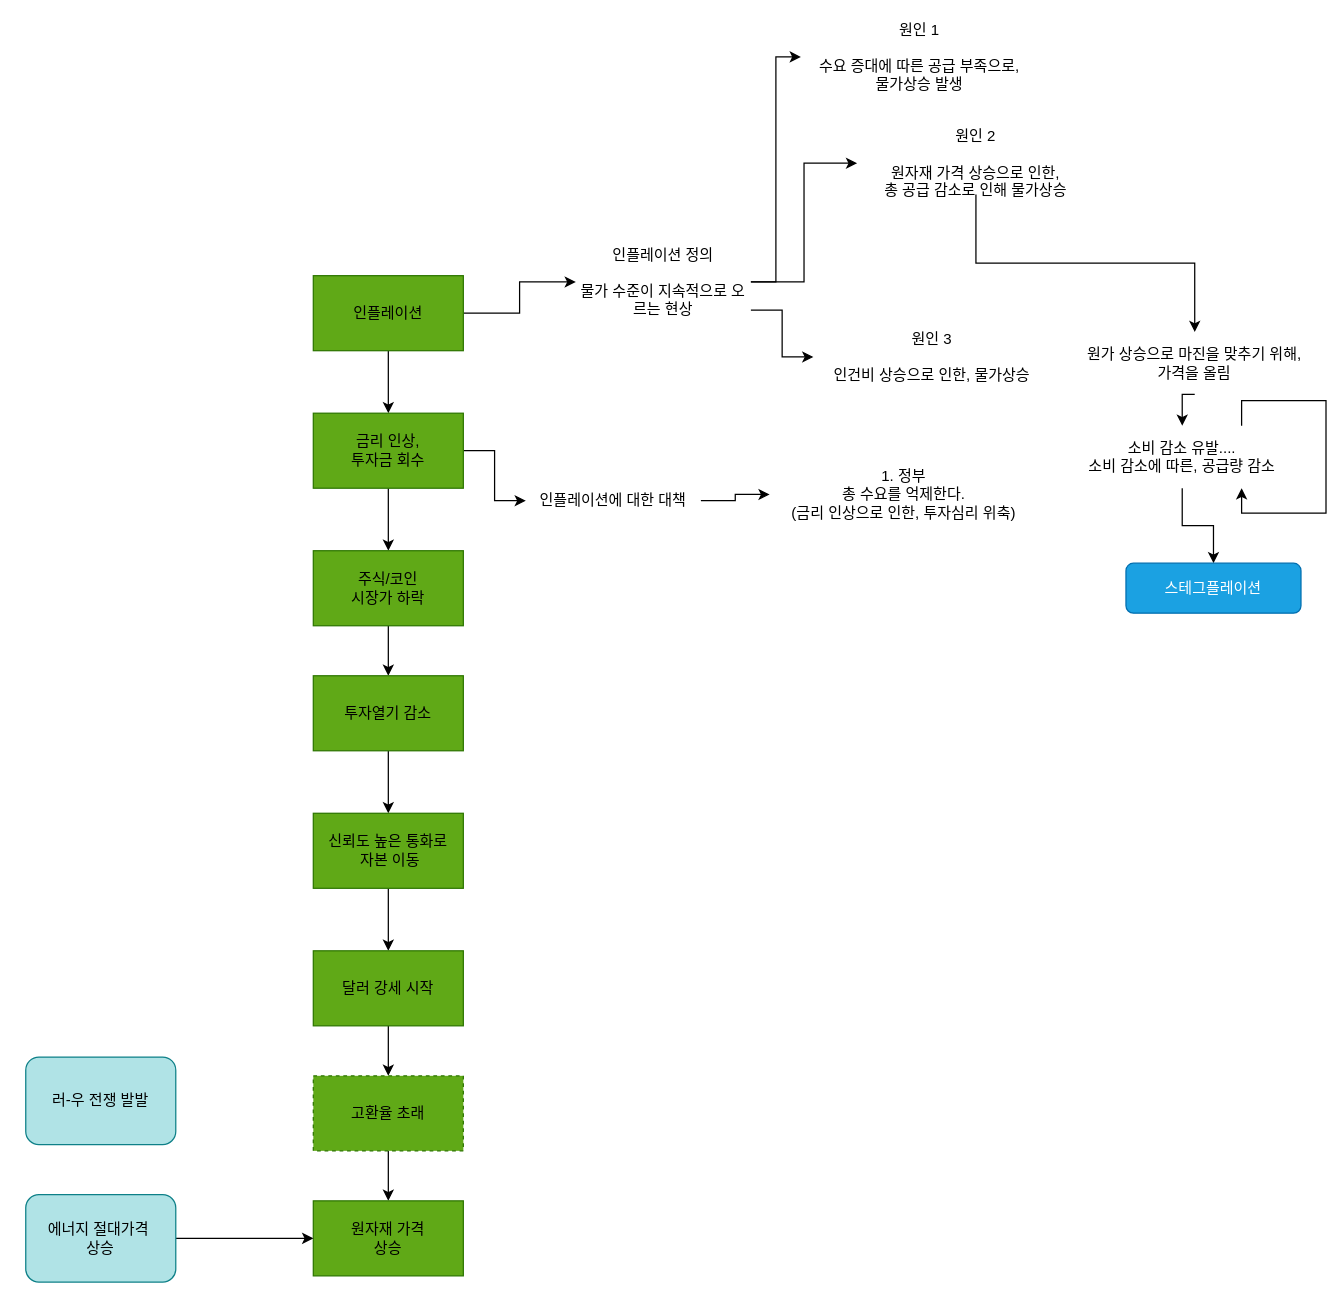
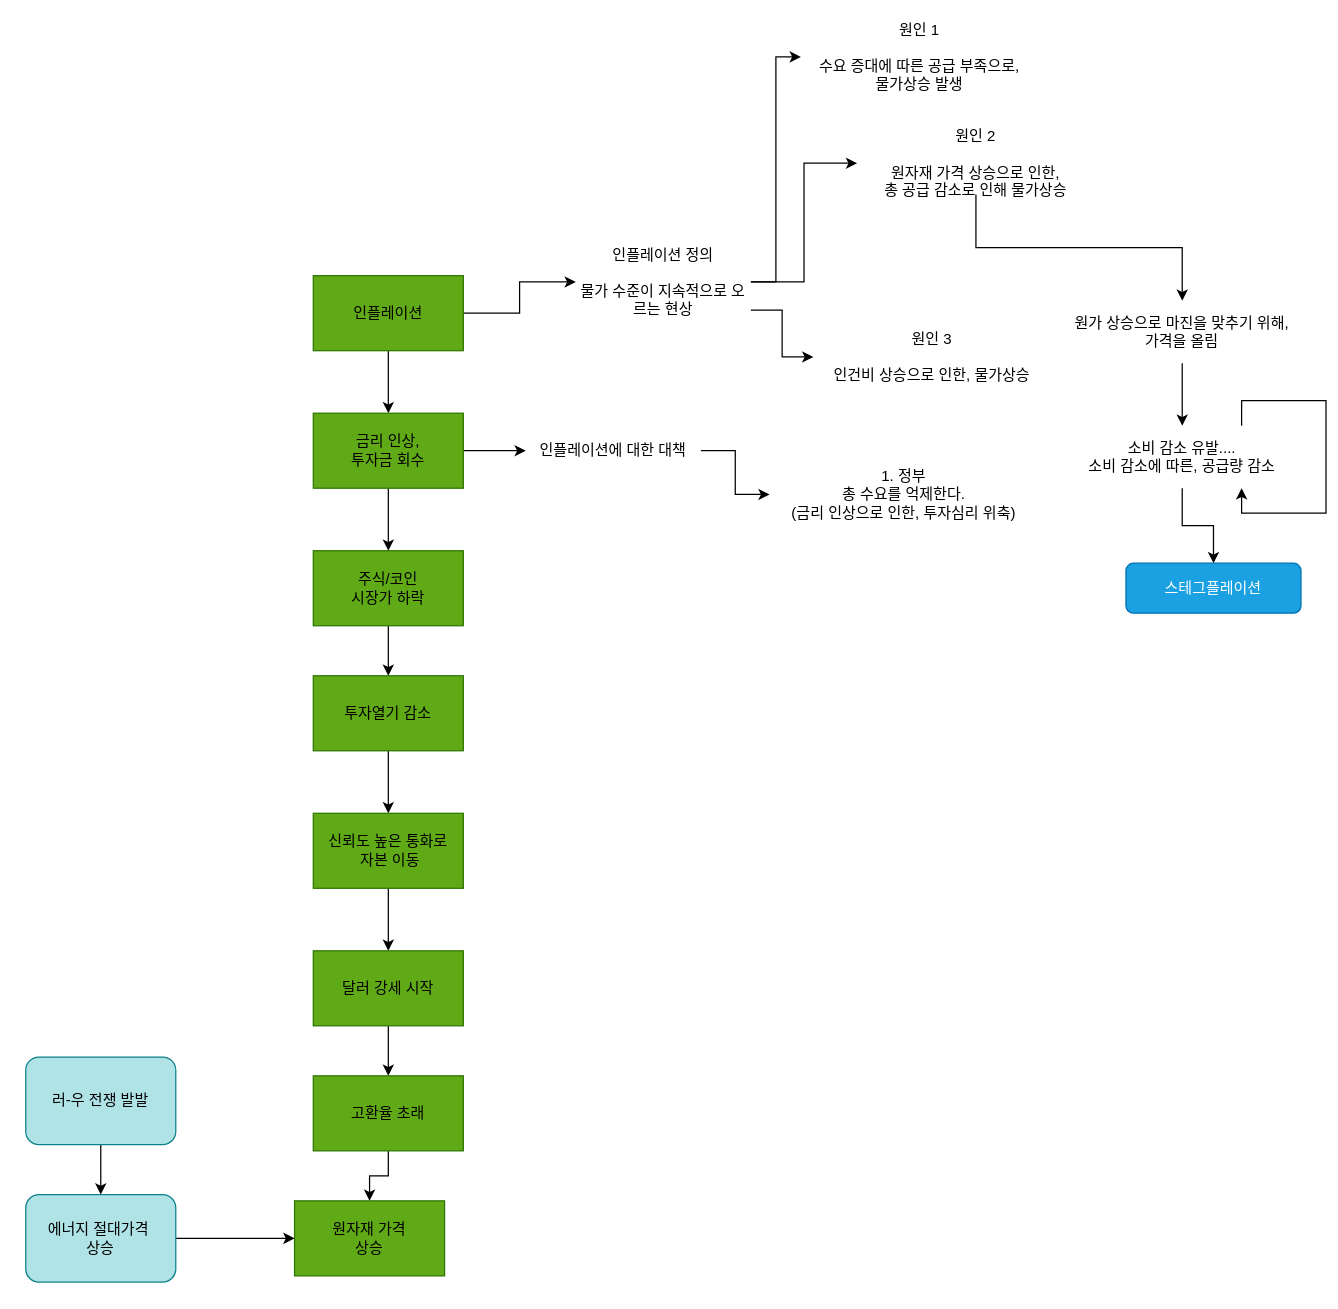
node "원가 상승으로 마진을 맞추기 위해, 가격을 올림": moved (1194, 363) -> (1182, 332)
node "인플레이션에 대한 대책": moved (613, 501) -> (613, 451)
node "고환율 초래": style dashed -> solid
edge "러-우 전쟁 발발" -> "에너지 절대가격 상승": added
node "원자재 가격 상승": moved (388, 1238) -> (369, 1238)
